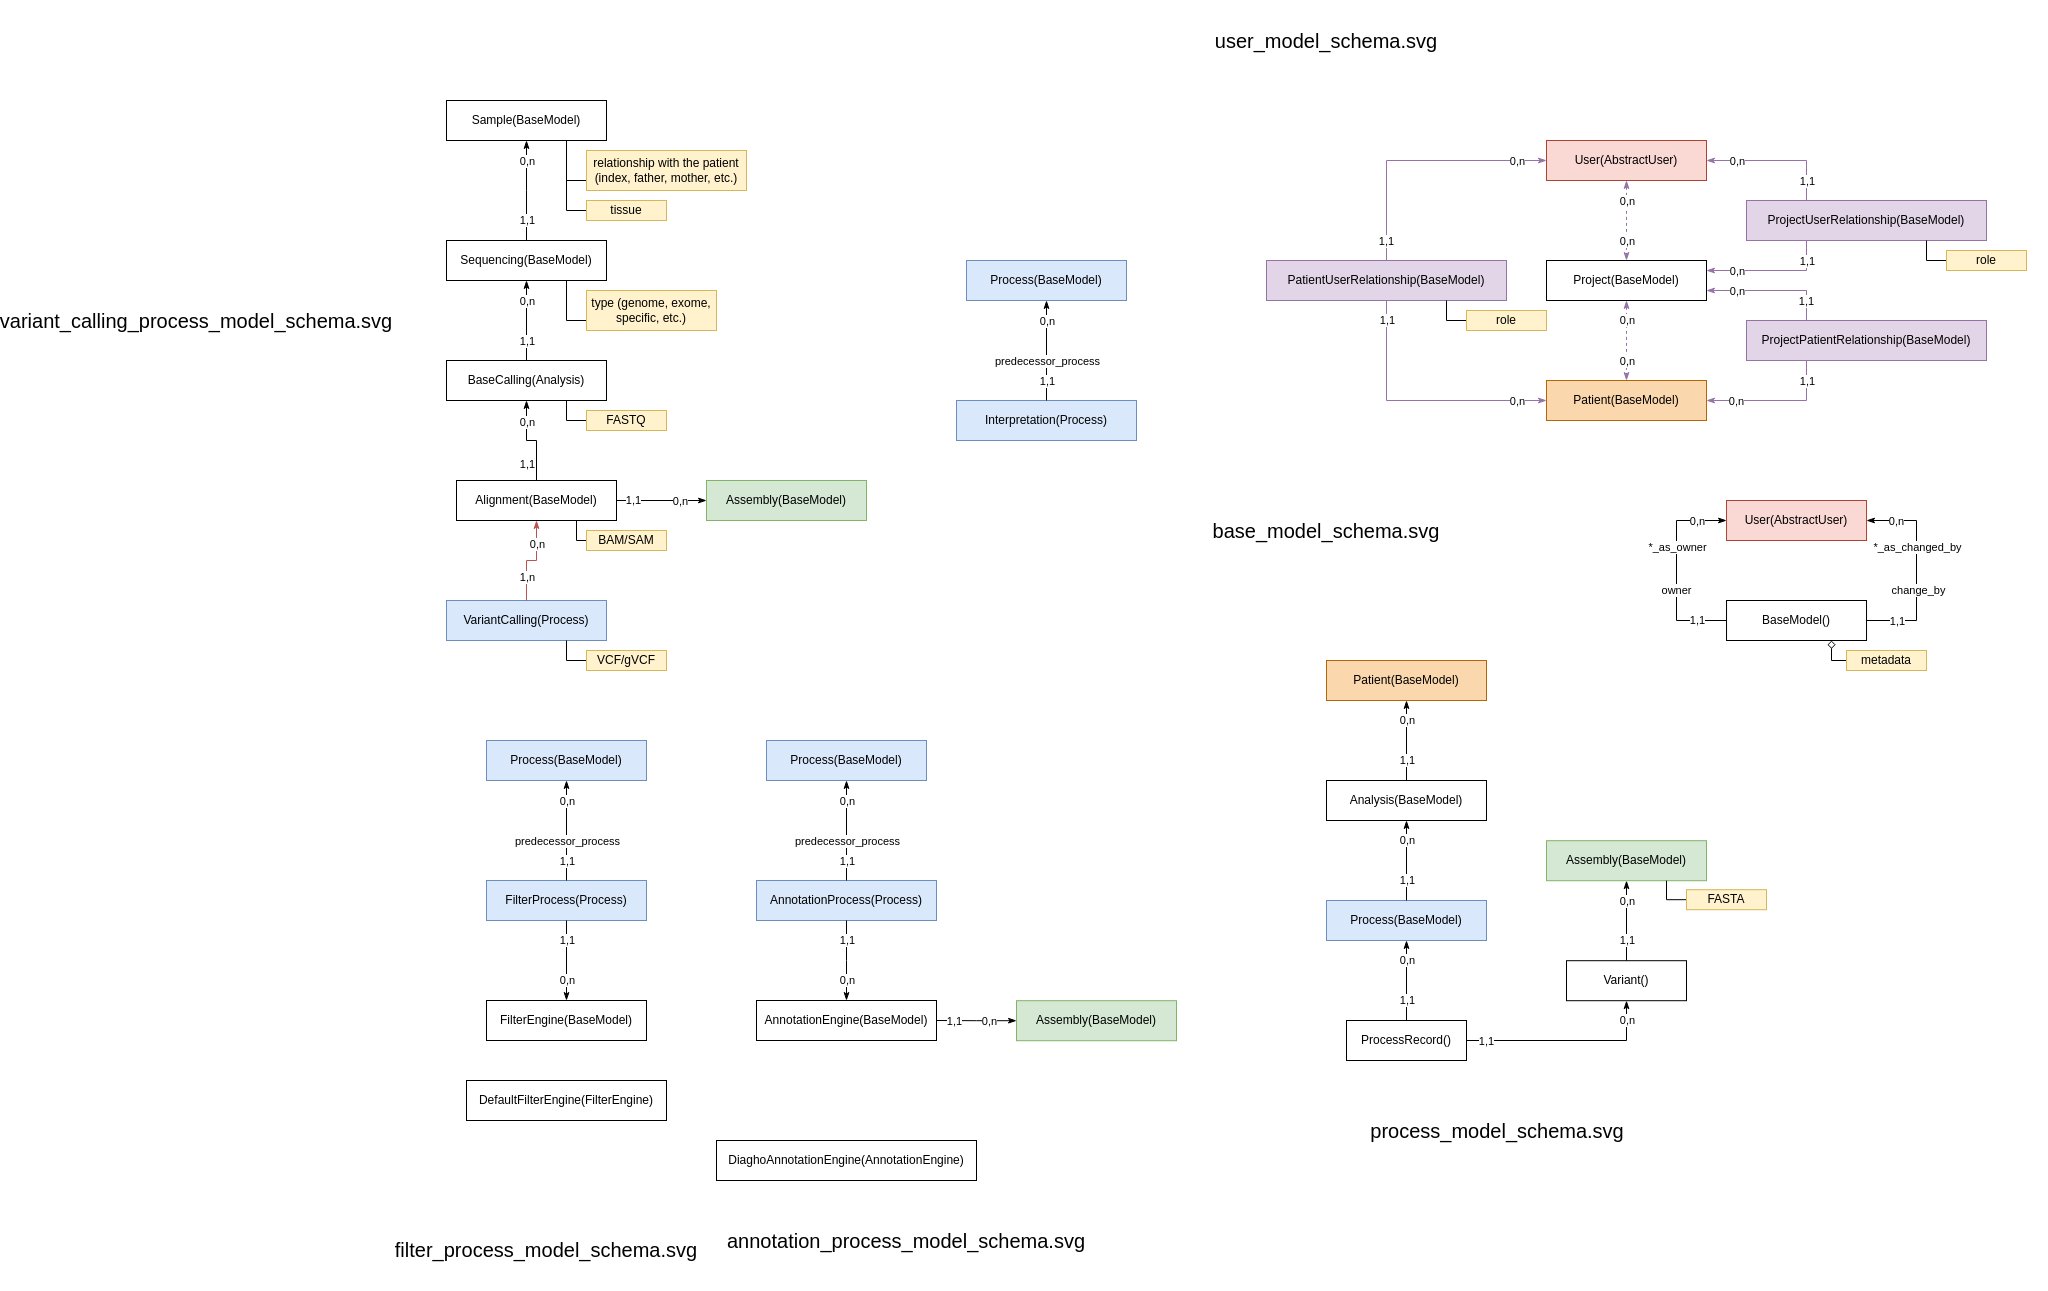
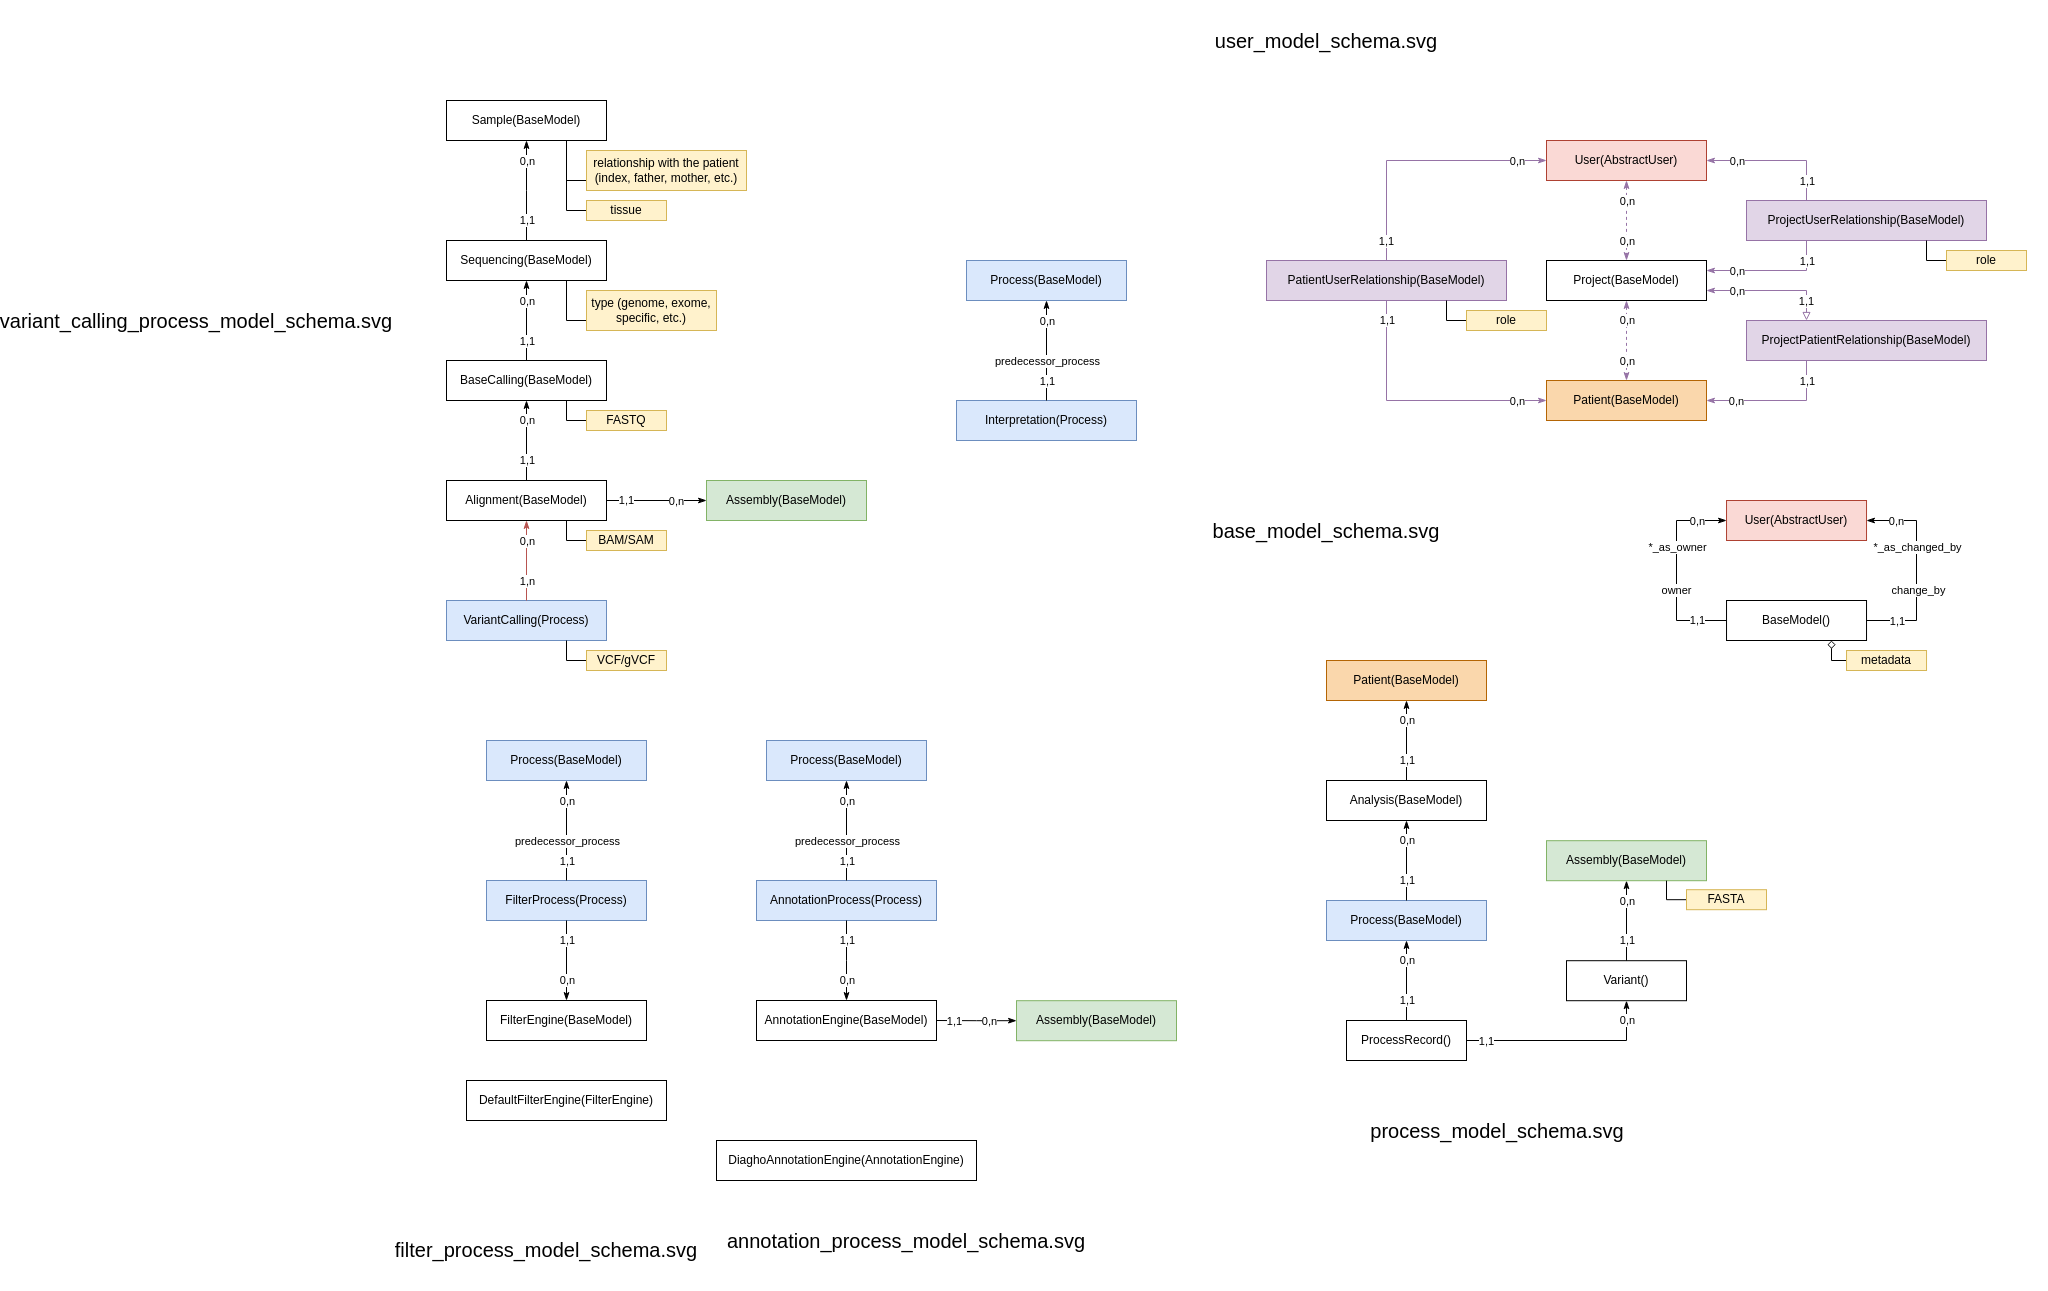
edge "ProjectPatientRelationship(BaseModel)" -> "Project(BaseModel)": arrowhead none -> block
node "BaseCalling(Analysis)": label "BaseCalling(Analysis)" -> "BaseCalling(BaseModel)"
node "Alignment(BaseModel)": moved (537, 501) -> (527, 501)
